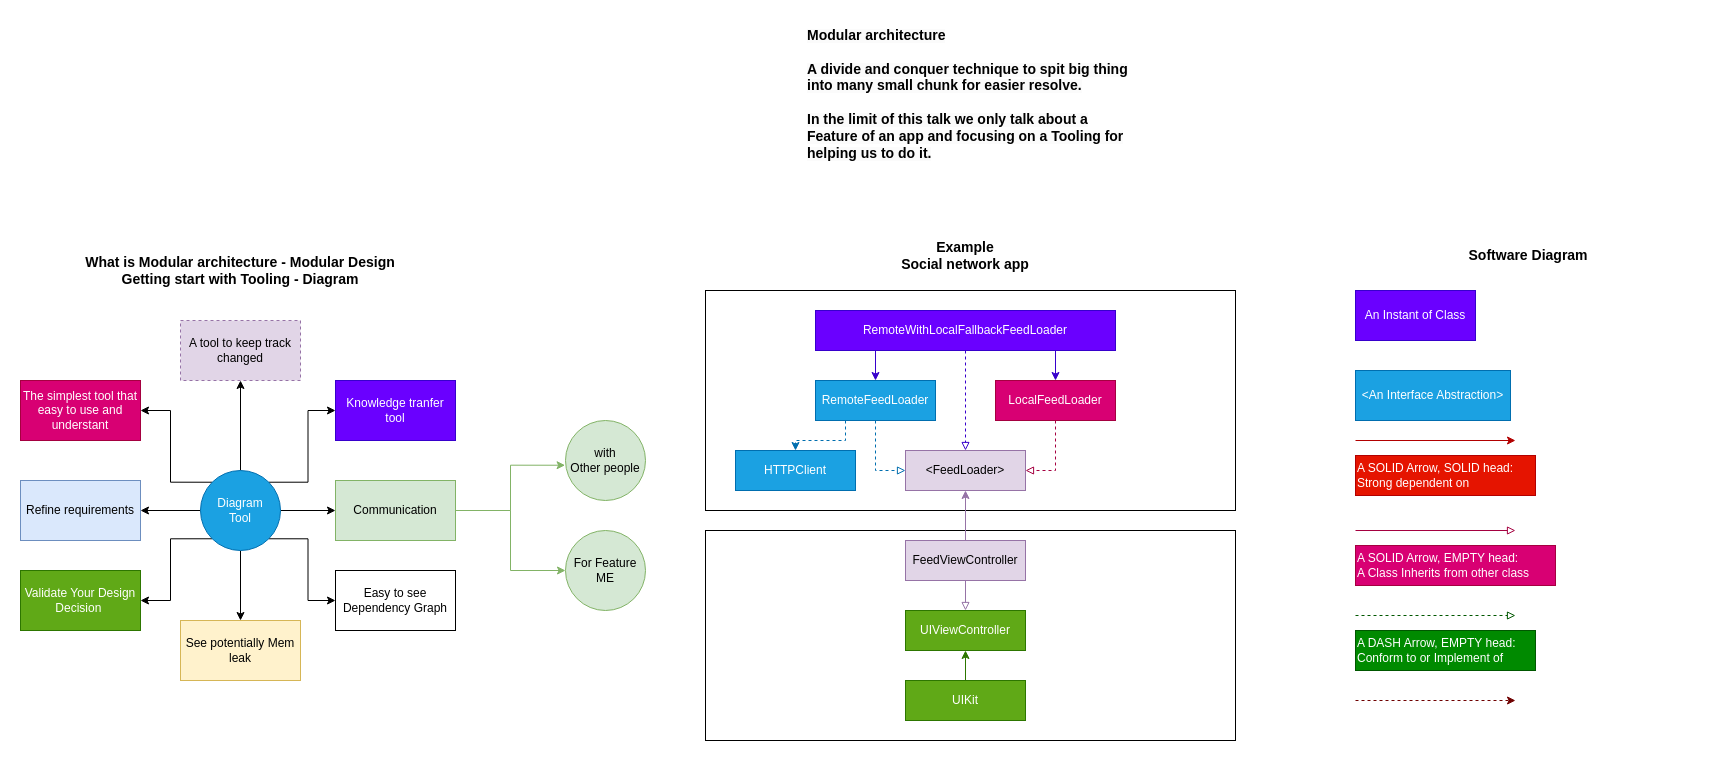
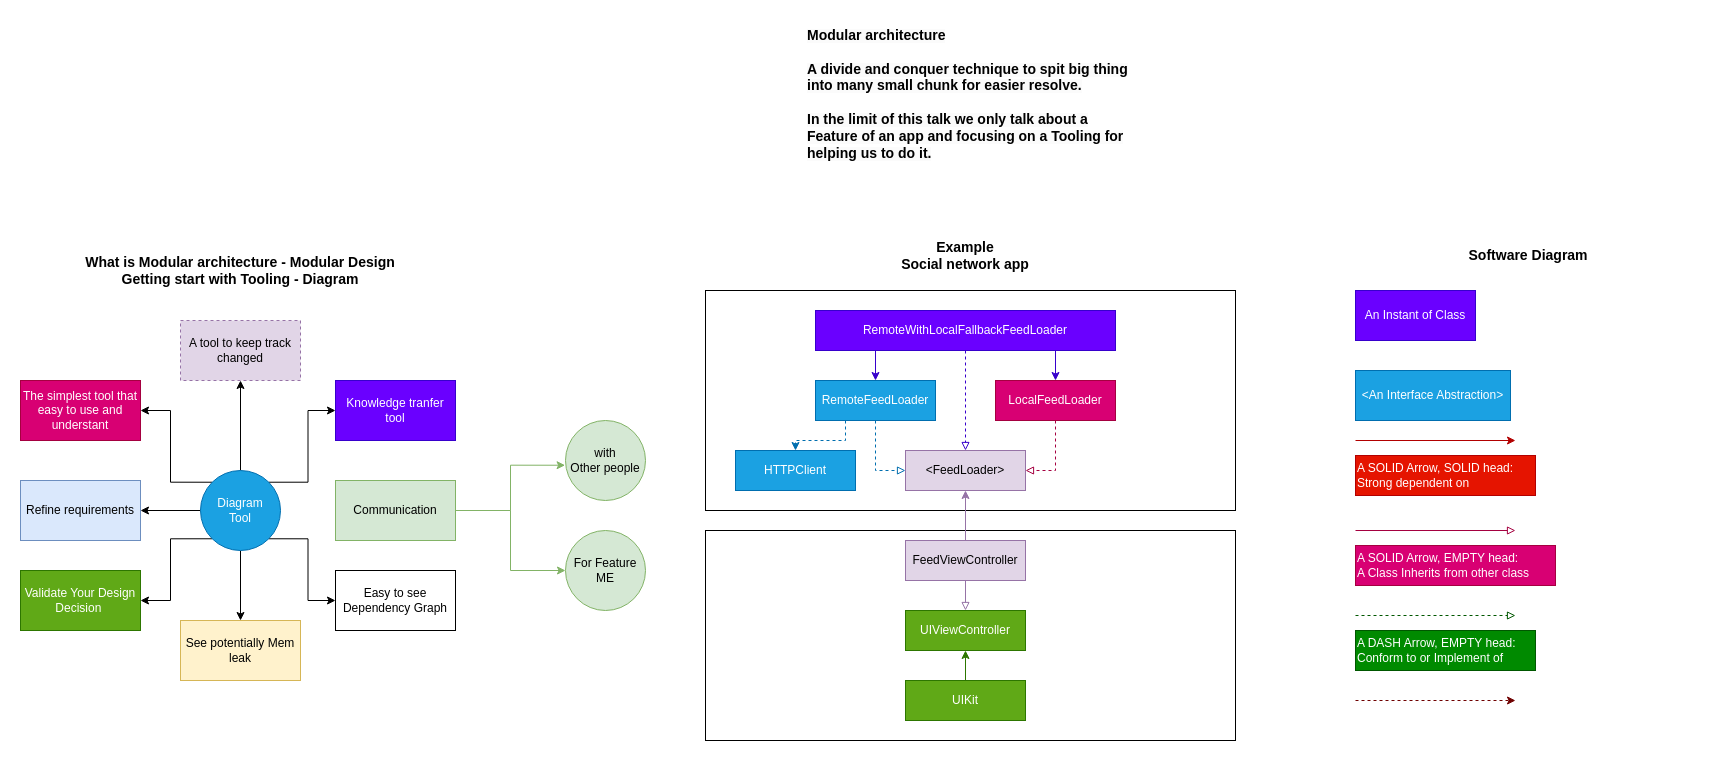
edge "Diagram Tool" -> "Communication": removed
